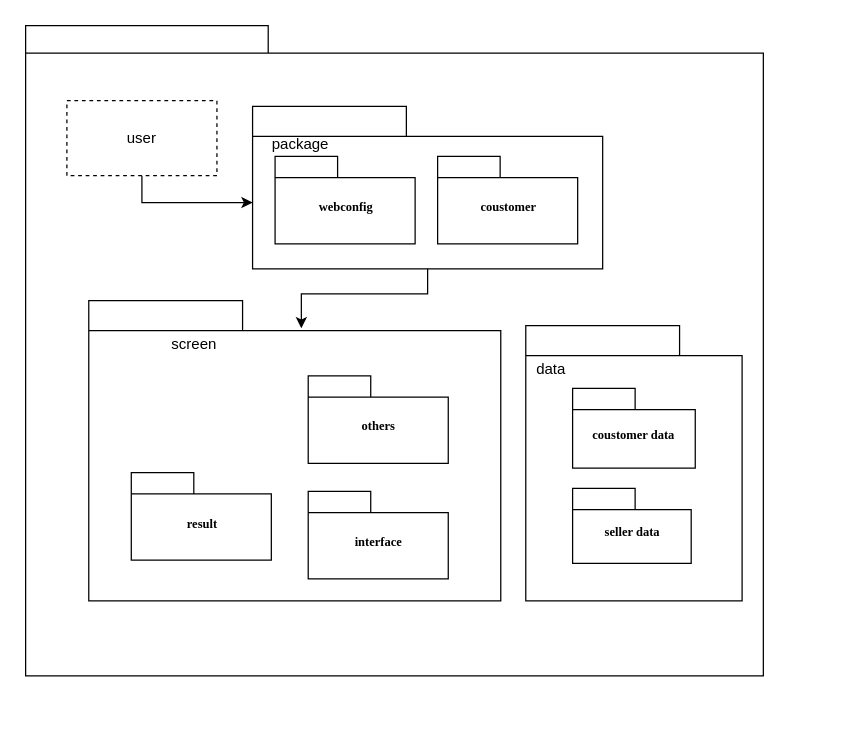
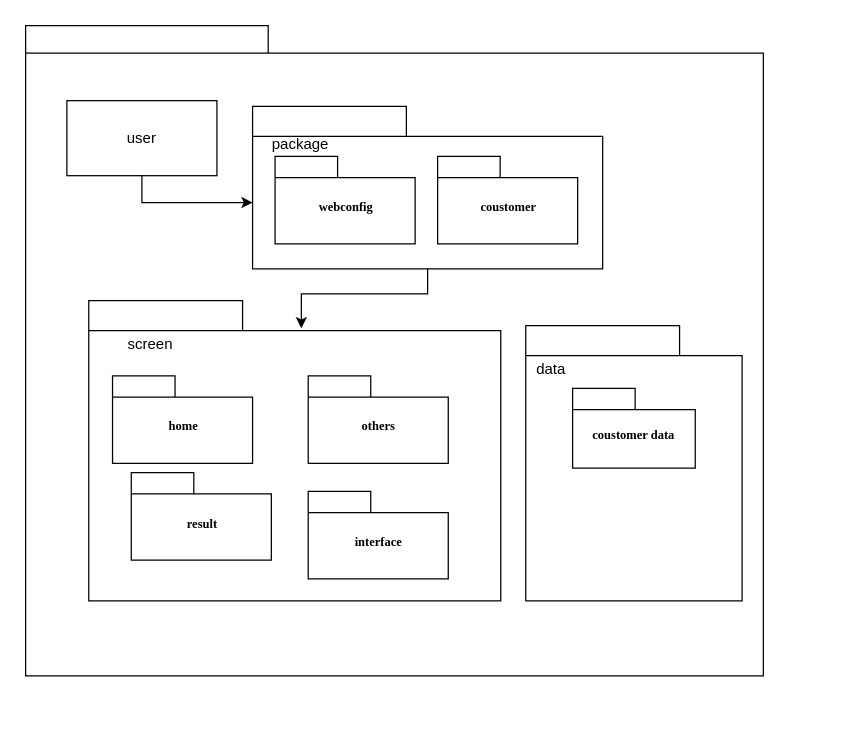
node "user": style dashed -> solid
node "screen": moved (194, 344) -> (150, 344)
node "home": added
node "seller data": removed
